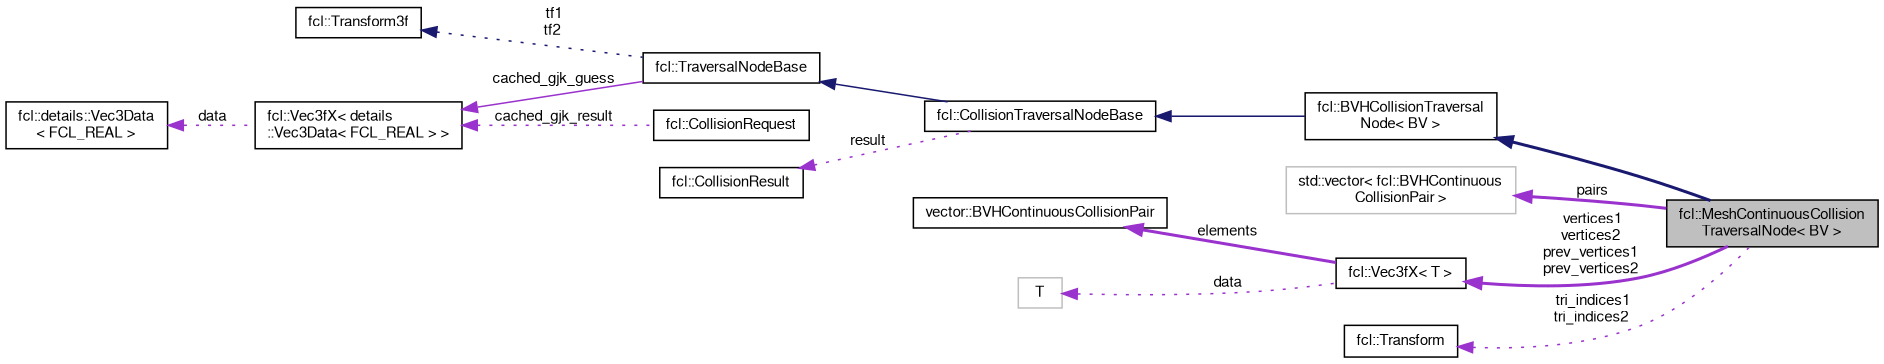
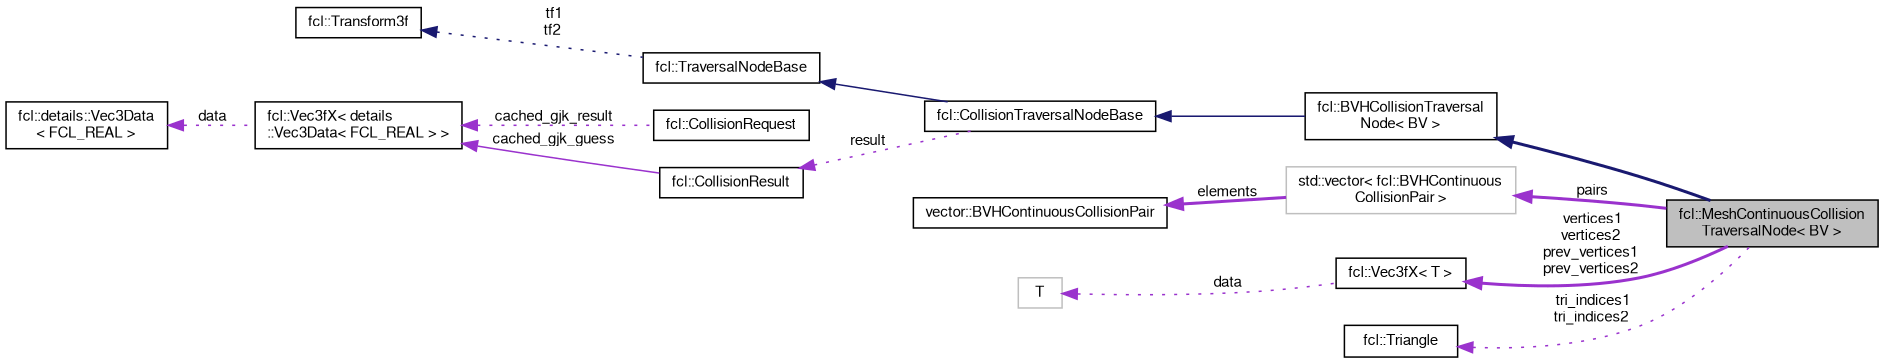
edge "fcl::TraversalNodeBase" -> "fcl::Vec3fX< details ::Vec3Data< FCL_REAL > >": now "fcl::CollisionResult" -> "fcl::Vec3fX< details ::Vec3Data< FCL_REAL > >"
edge "fcl::Vec3fX< T >" -> "vector::BVHContinuousCollisionPair": now "std::vector< fcl::BVHContinuous CollisionPair >" -> "vector::BVHContinuousCollisionPair"
node "fcl::Transform": label "fcl::Transform" -> "fcl::Triangle"
